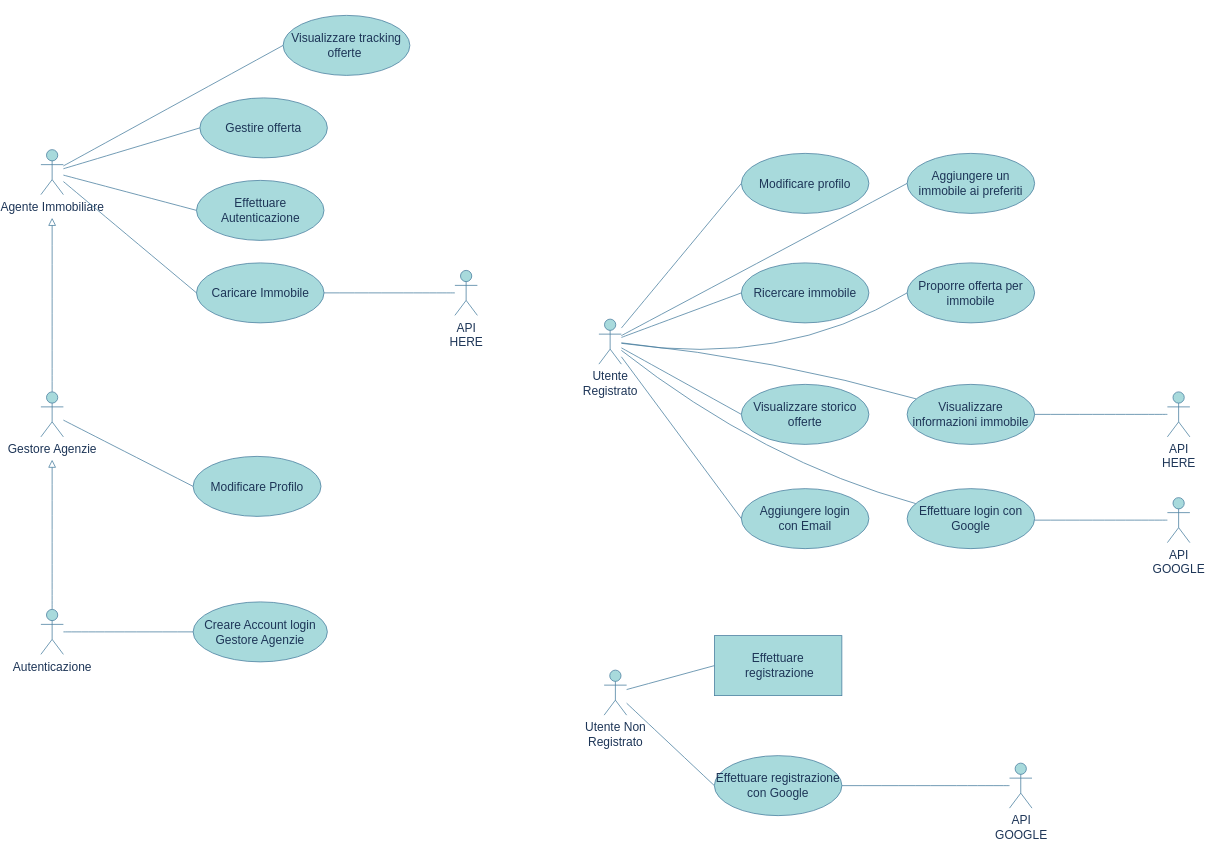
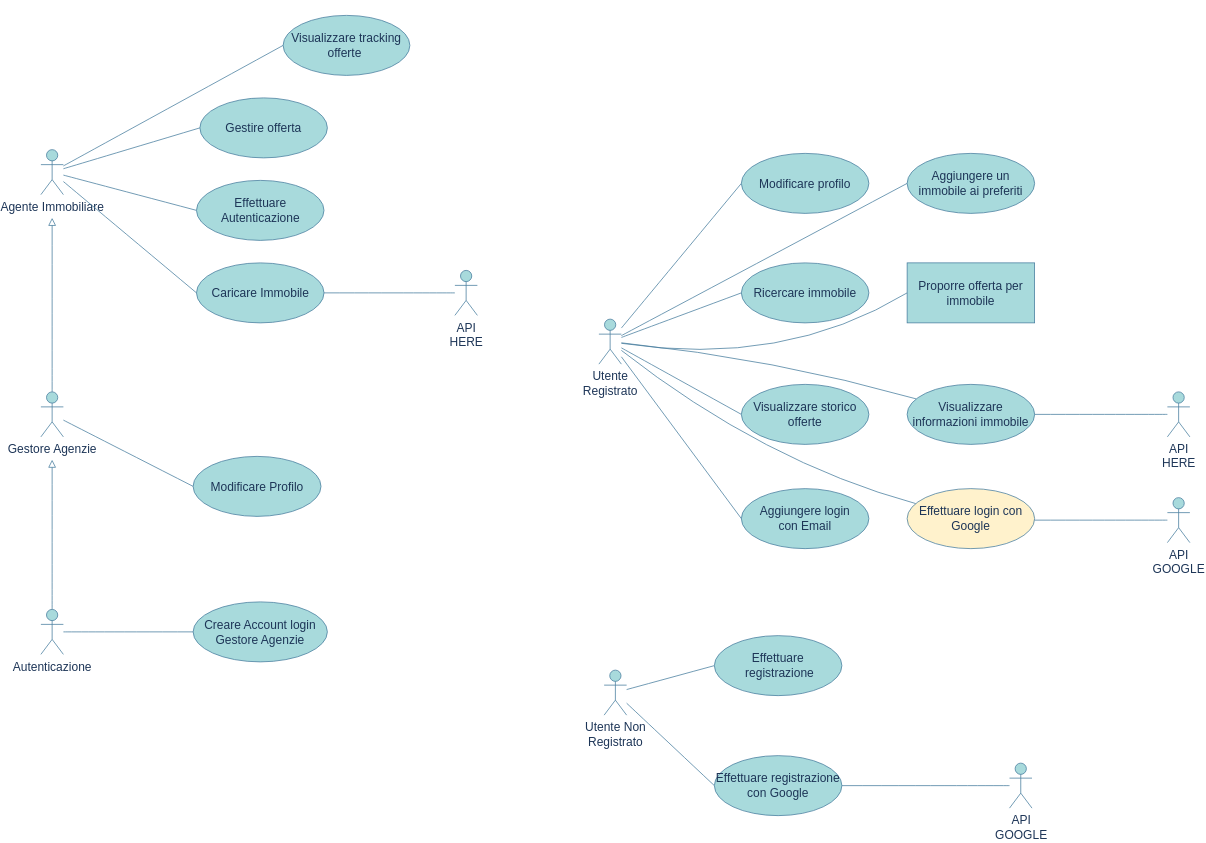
node "Proporre offerta per immobile": shape ellipse -> rectangle
node "Effettuare login con Google": fillcolor #a8dadc -> #fff2cc
node "Effettuare registrazione": shape rectangle -> ellipse
